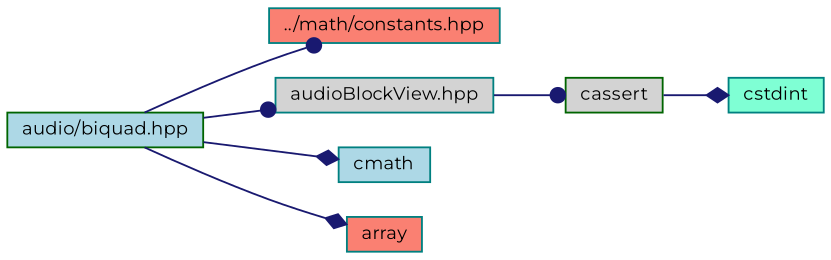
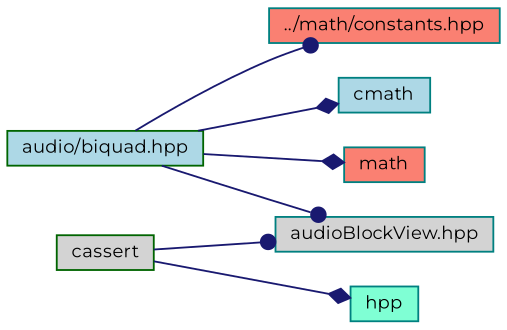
edge "audioBlockView.hpp" -> "cassert": reversed
node "cstdint": label "cstdint" -> "hpp"
node "array": label "array" -> "math"
